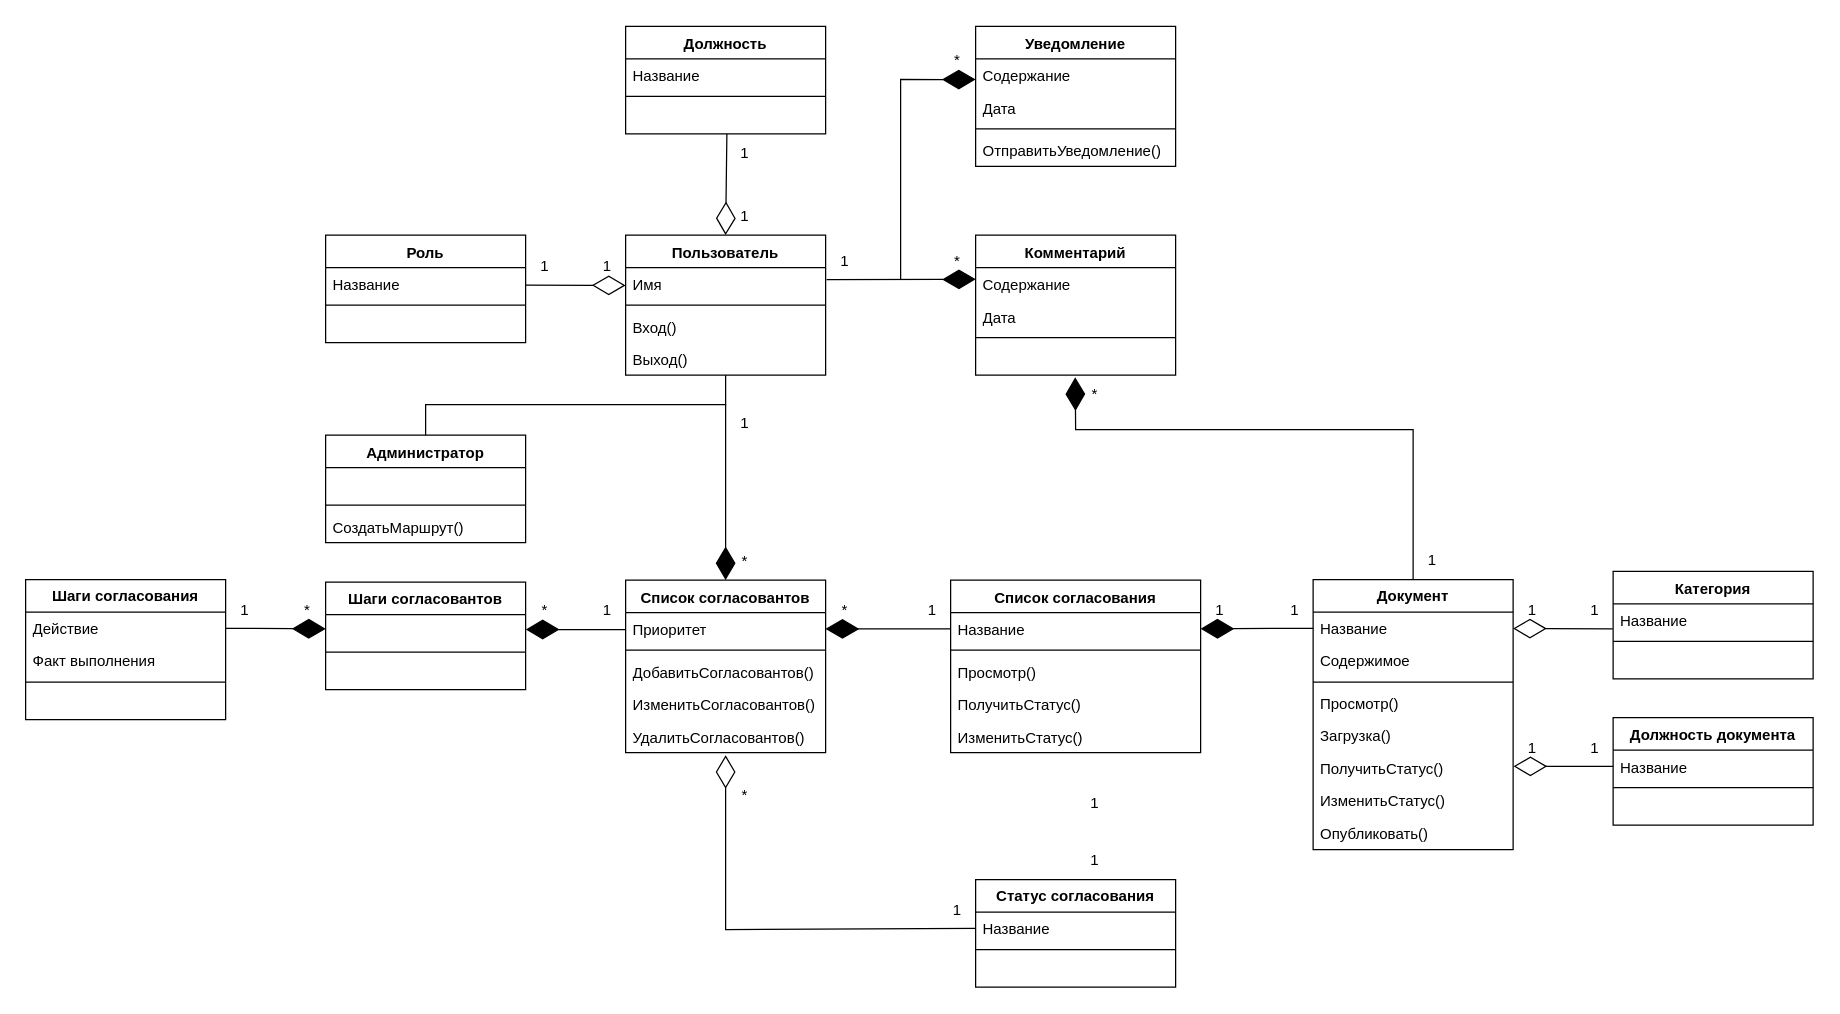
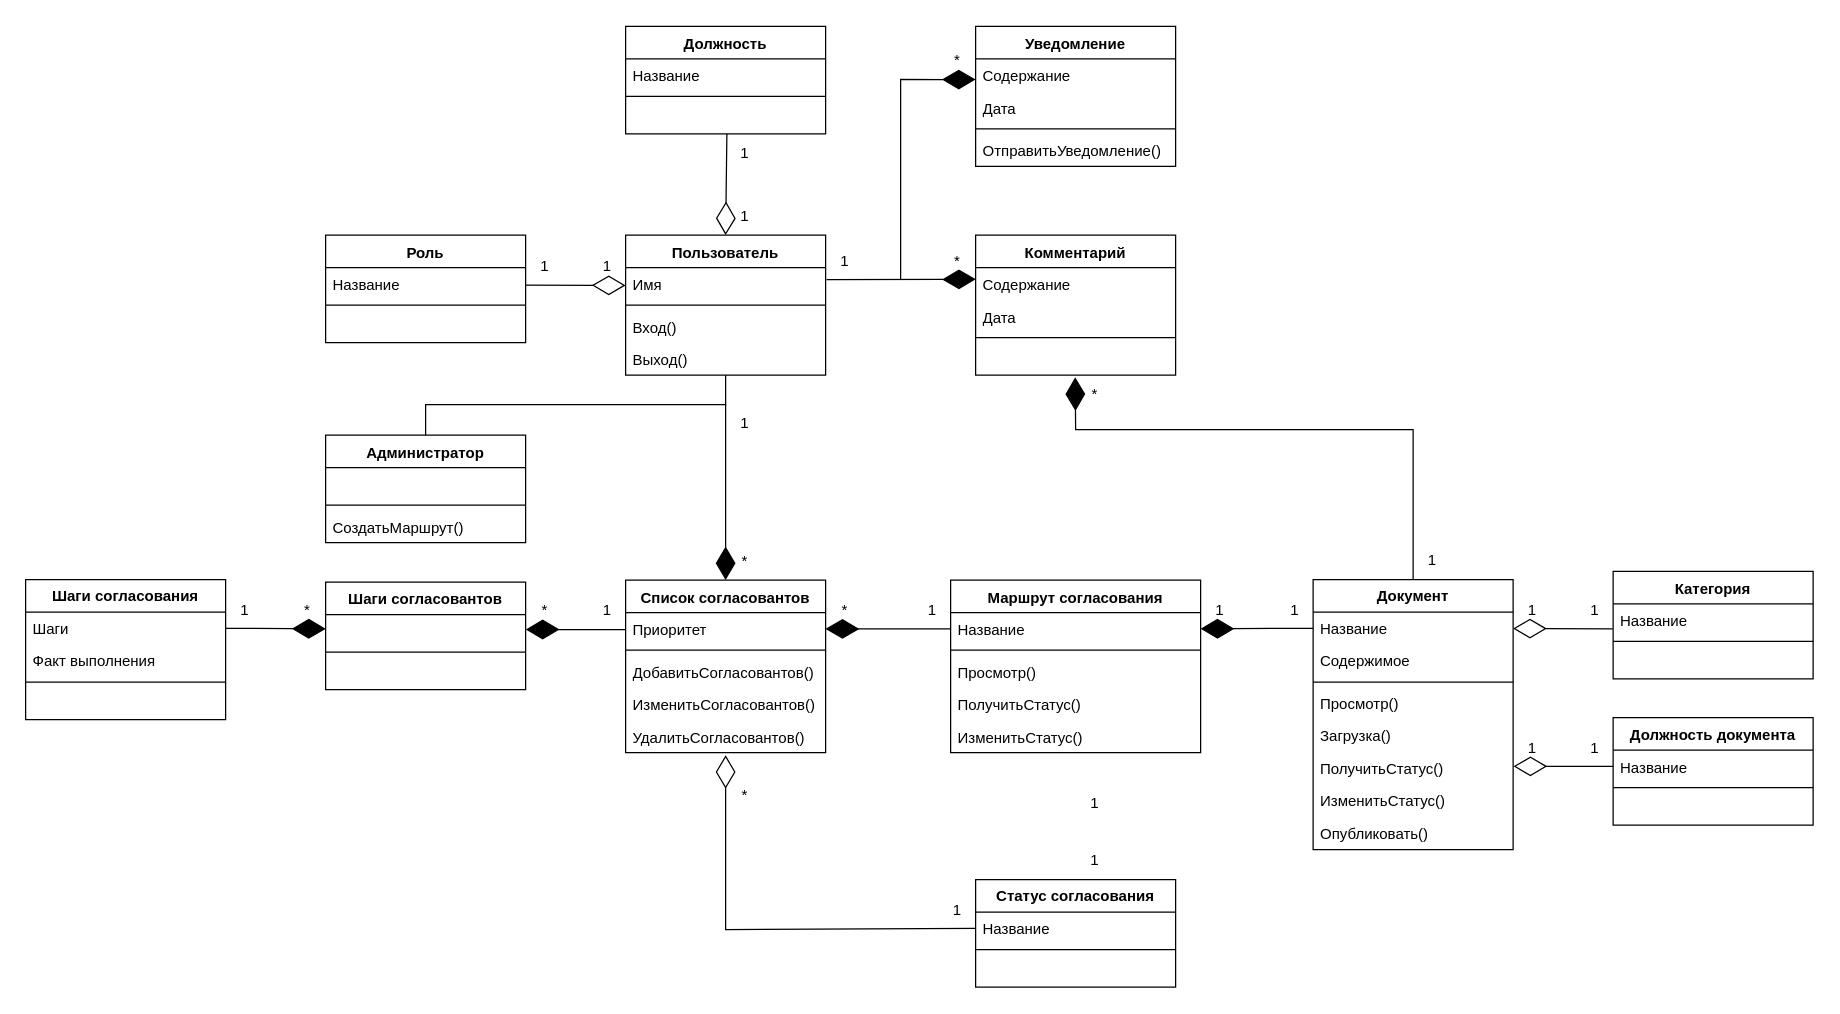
node "Список согласования": label "Список согласования" -> "Маршрут согласования"
node "Действие": label "Действие" -> "Шаги"
